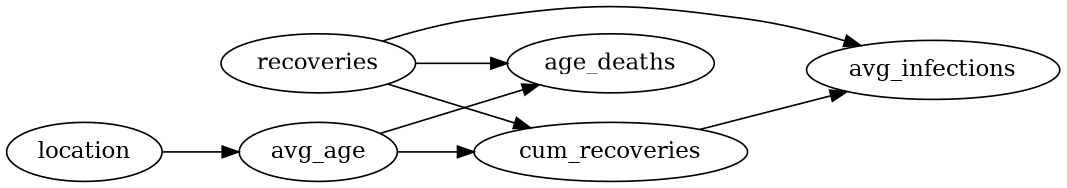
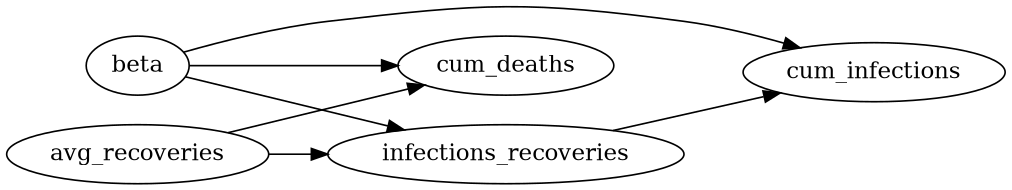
node "recoveries": label "recoveries" -> "beta"
node "age_deaths": label "age_deaths" -> "cum_deaths"
node "avg_infections": label "avg_infections" -> "cum_infections"
node "location": removed
node "avg_age": label "avg_age" -> "avg_recoveries"
node "cum_recoveries": label "cum_recoveries" -> "infections_recoveries"
